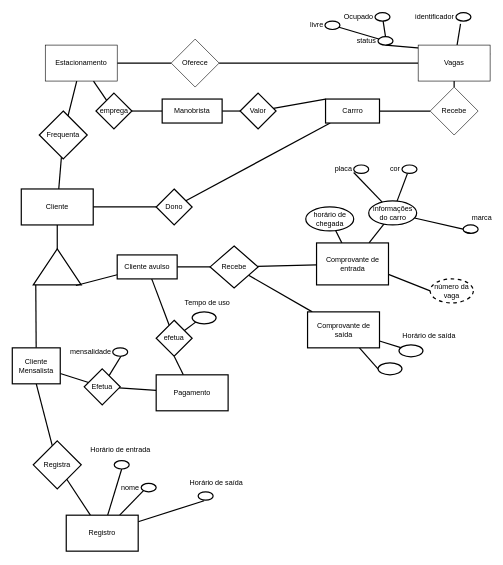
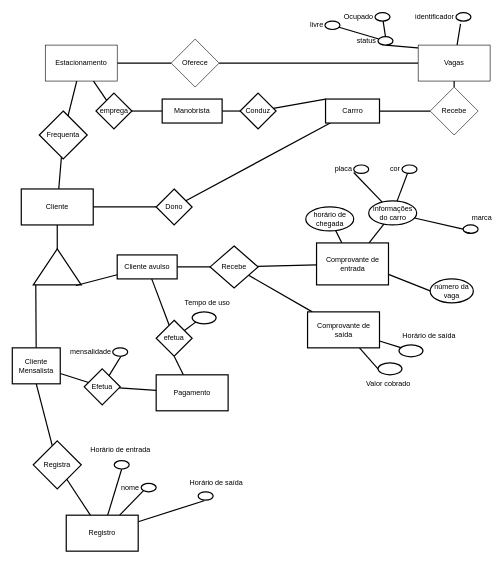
node "Valor": label "Valor" -> "Conduz"
node "número da vaga": style dashed -> solid
node "Valor cobrado": added
